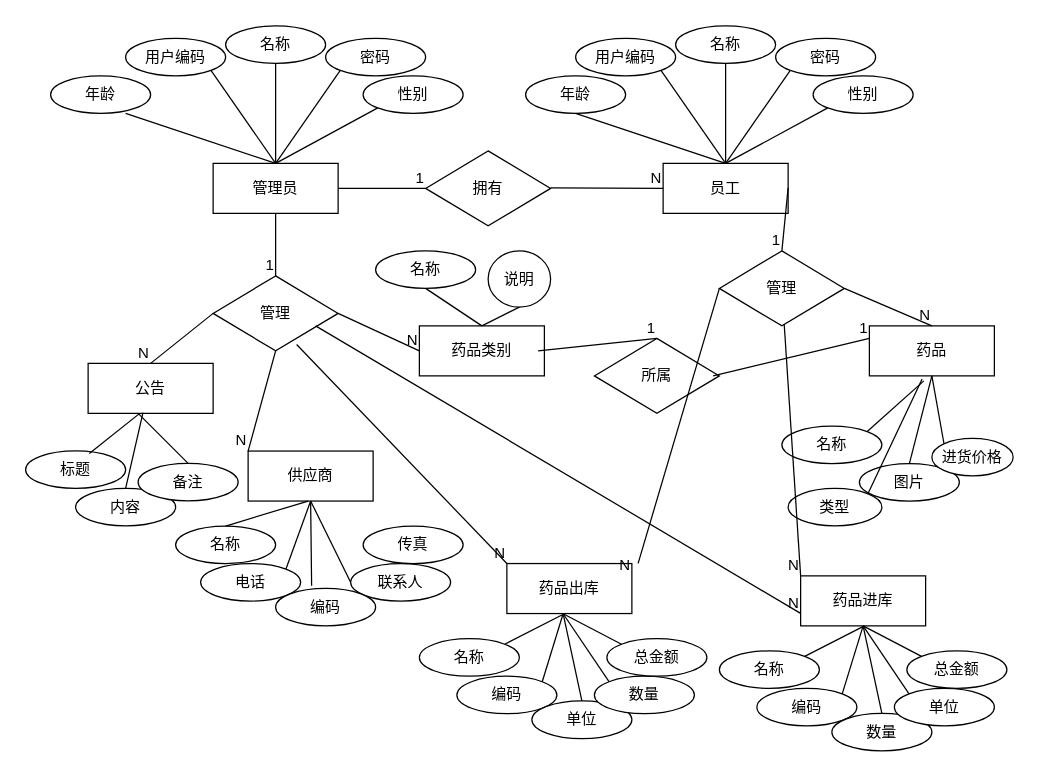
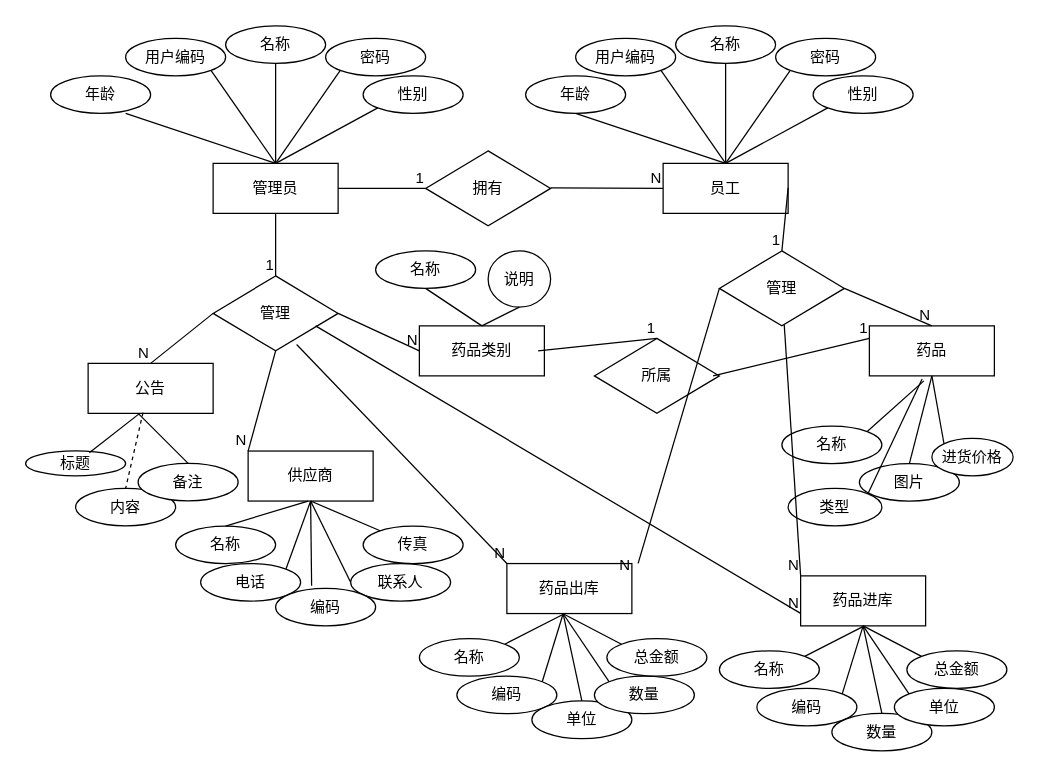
edge "公告" -- "内容": style solid -> dashed
node "标题": size 100x38 -> 100x25
edge "供应商" -- "传真": added
